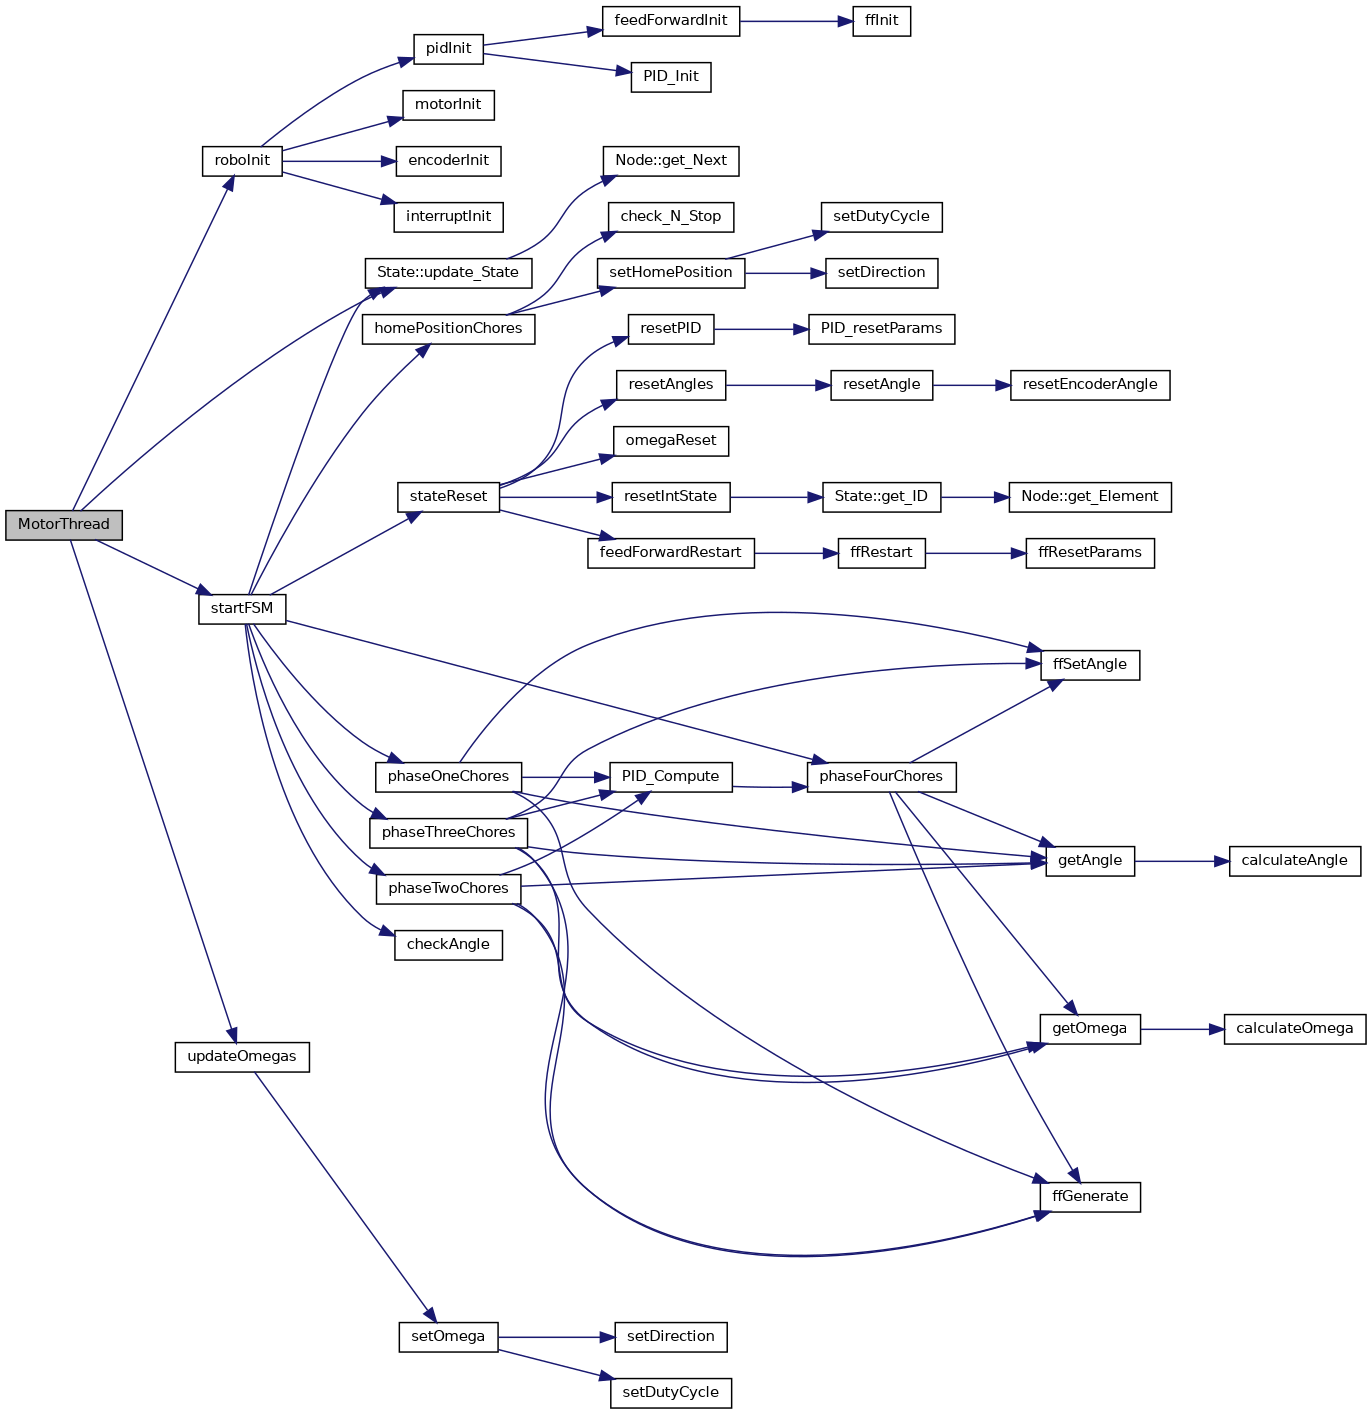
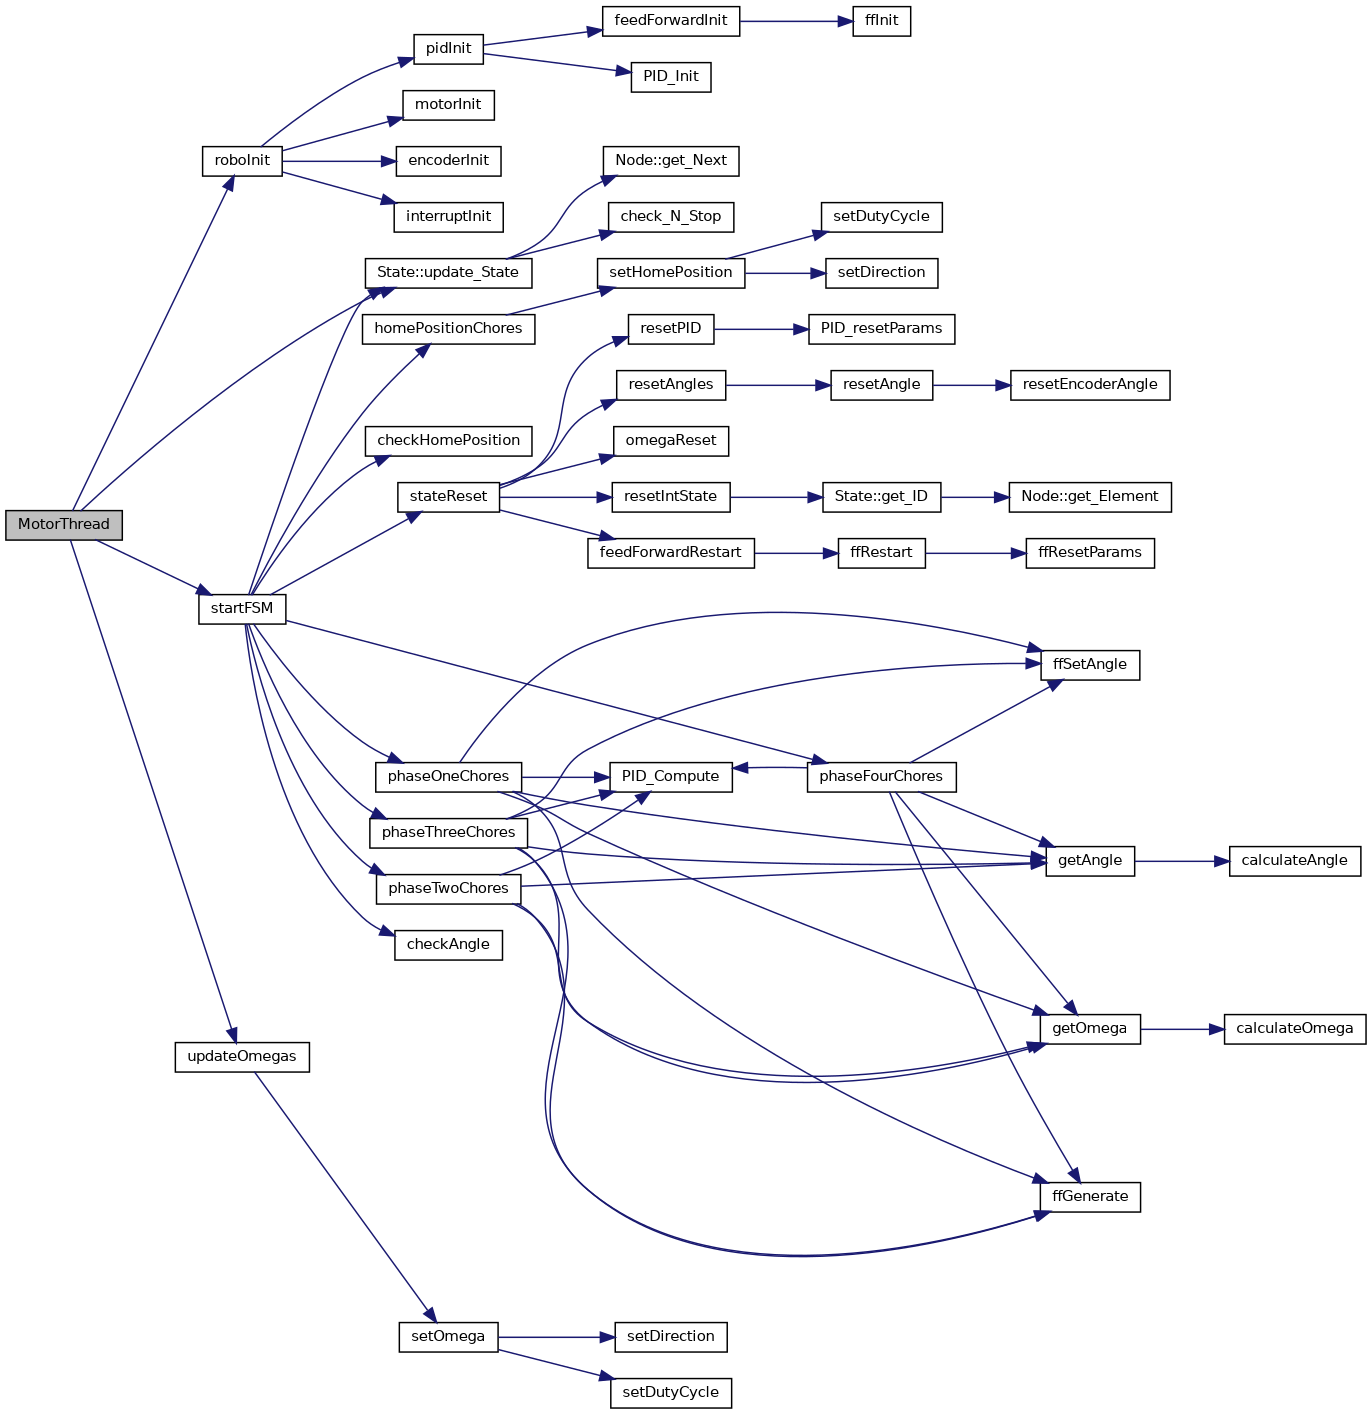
edge "homePositionChores" -> "check_N_Stop": now "State::update_State" -> "check_N_Stop"
node "checkHomePosition": added
edge "PID_Compute" -> "phaseFourChores": reversed
edge "phaseOneChores" -> "getOmega": added
